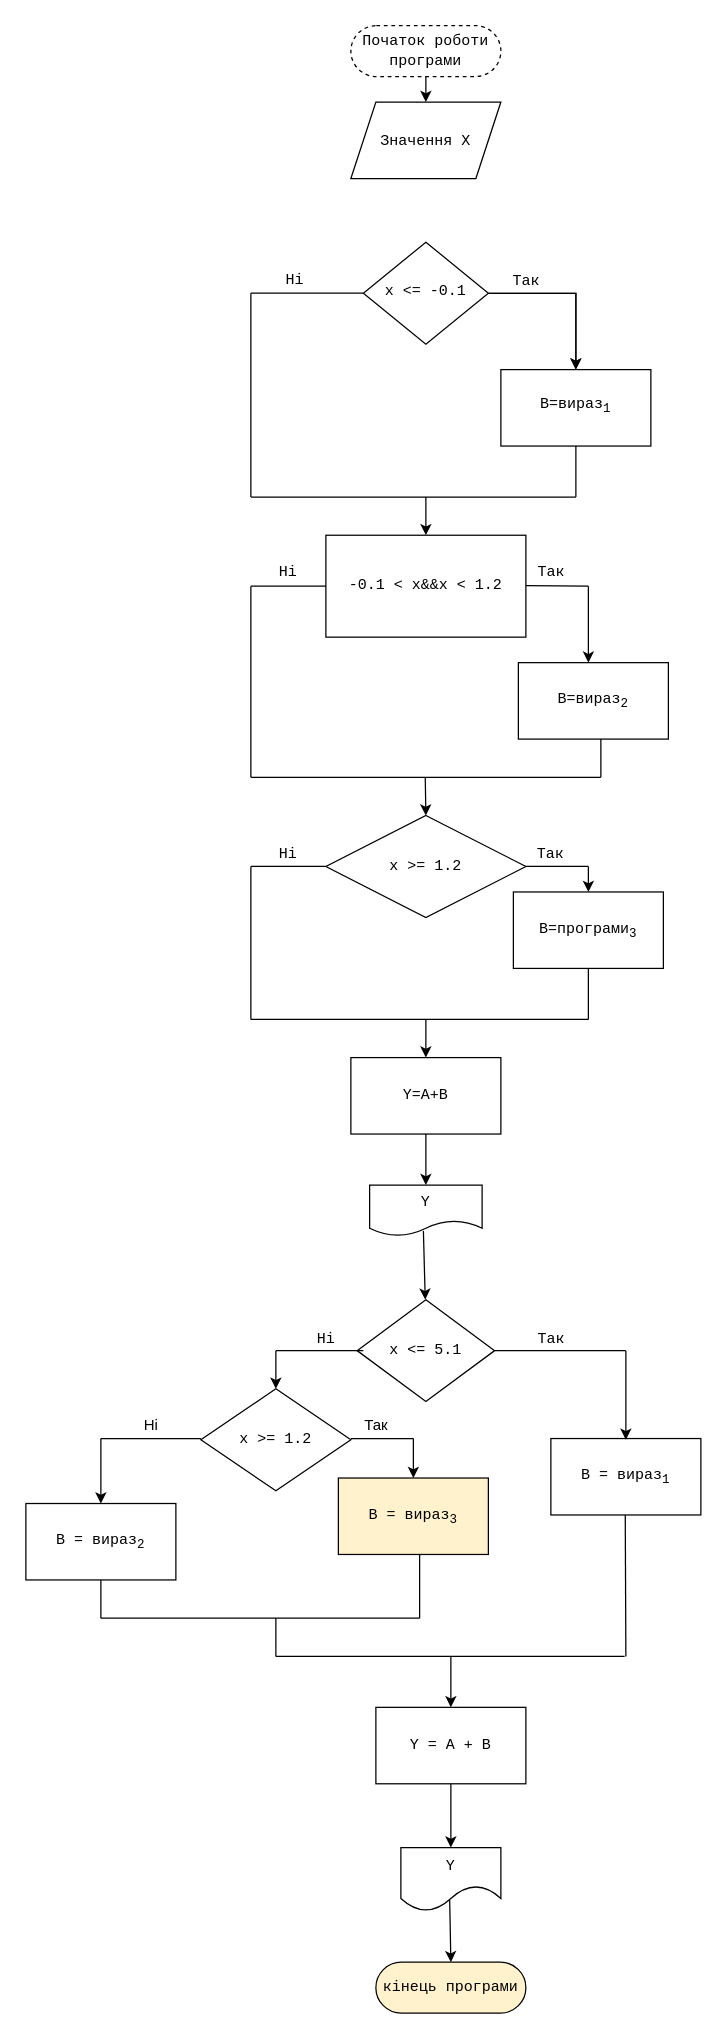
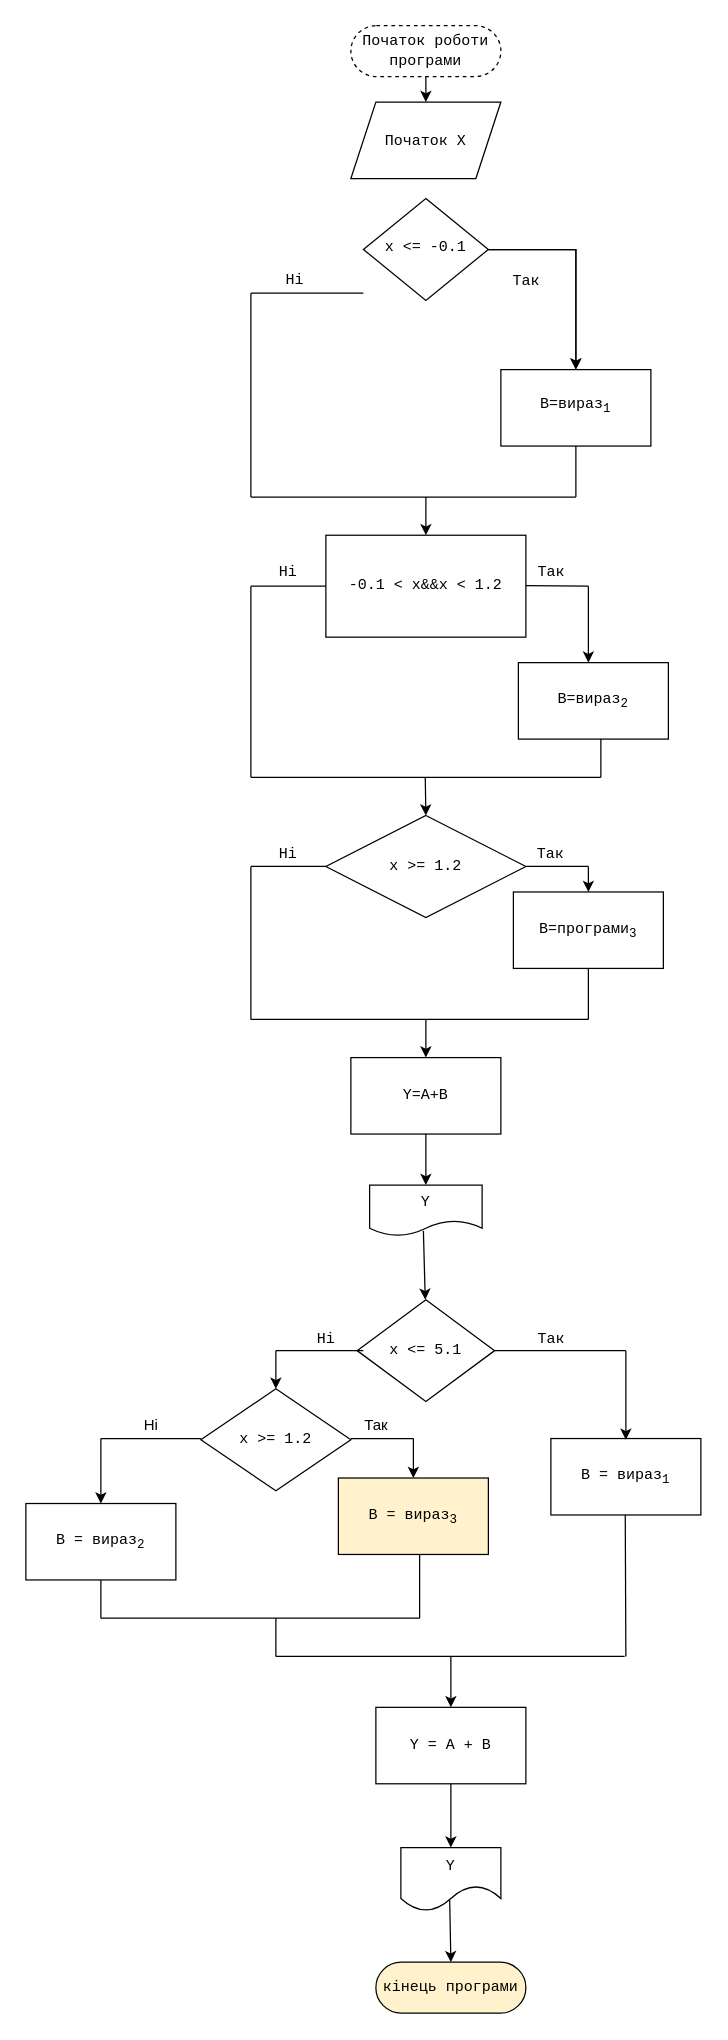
node "Значення Х": label "Значення Х" -> "Початок Х"
node "x <= -0.1": moved (426, 293) -> (426, 249)
